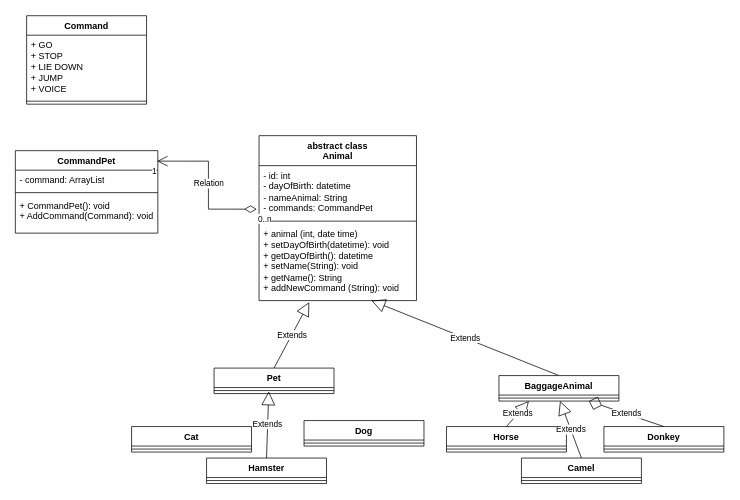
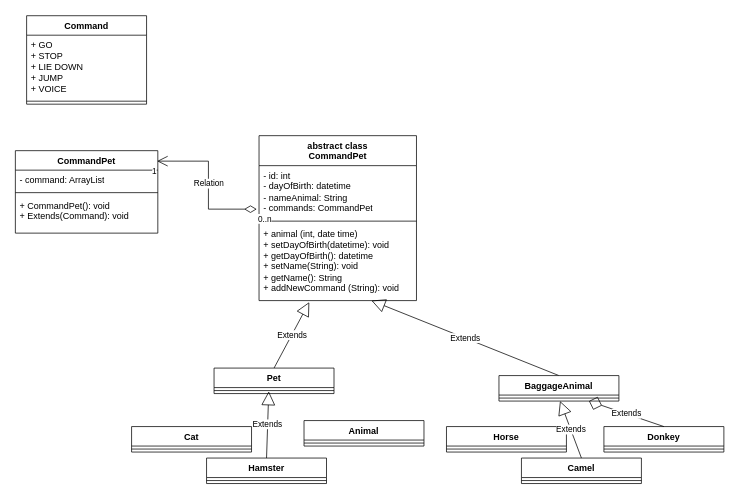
node "abstract class Animal": label "abstract class Animal" -> "abstract class CommandPet"
node "+ CommandPet(): void + AddCommand(Command): void": label "+ CommandPet(): void + AddCommand(Command): void" -> "+ CommandPet(): void + Extends(Command): void"
edge "Horse" -> "BaggageAnimal": removed, label "Extends"
node "Dog": label "Dog" -> "Animal"
